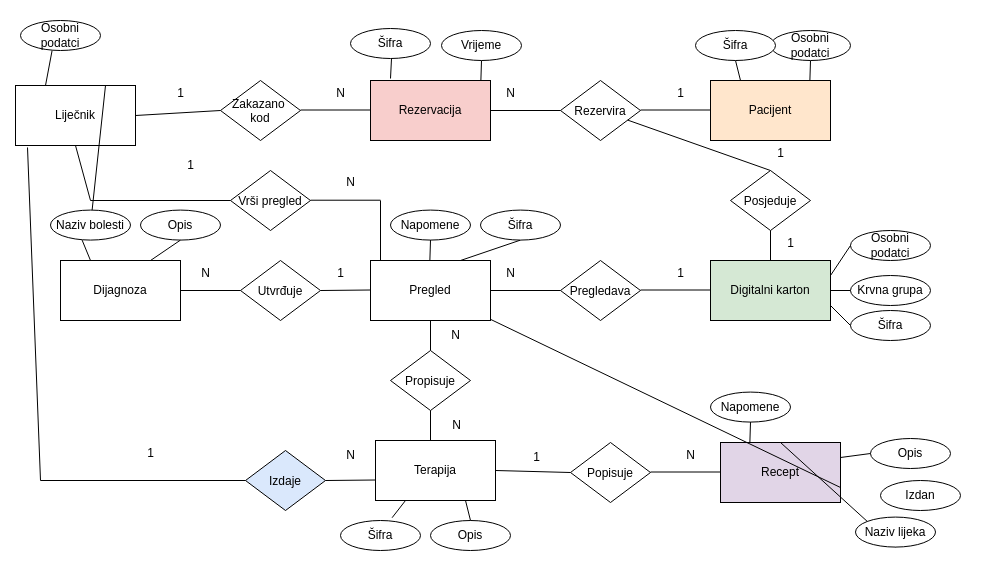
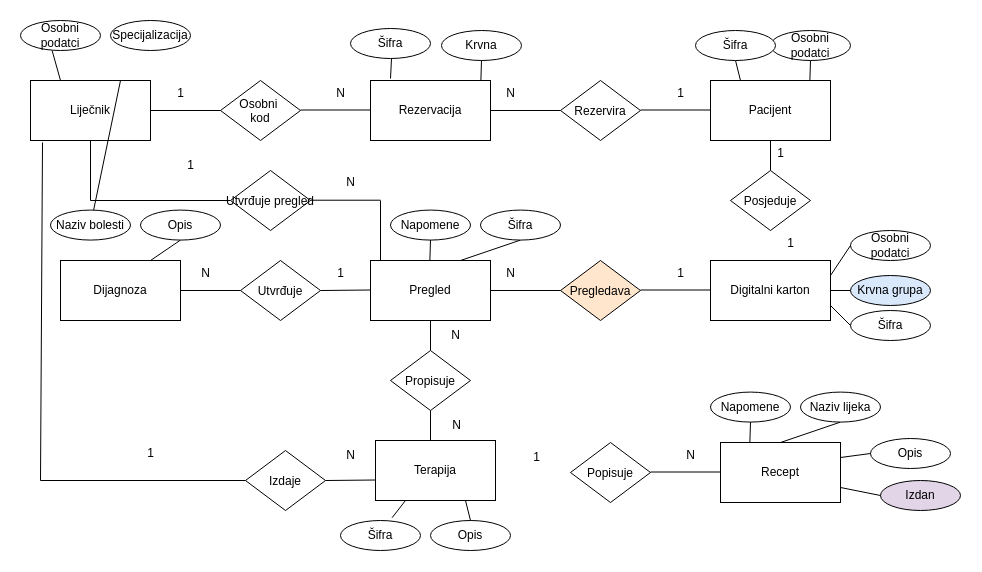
node "Specijalizacija": added
node "Vrijeme": label "Vrijeme" -> "Krvna"
node "Zakazano kod": label "Zakazano kod" -> "Osobni kod"
node "Rezervacija": fillcolor #f8cecc -> #ffffff
node "Pacijent": fillcolor #ffe6cc -> #ffffff
node "Liječnik": moved (76, 116) -> (91, 111)
edge "Rezervira" -- "Posjeduje": now "Pacijent" -- "Posjeduje"
node "Vrši pregled": label "Vrši pregled" -> "Utvrđuje pregled"
edge "Posjeduje" -- "Digitalni karton": removed
edge "Naziv bolesti" -- "Dijagnoza": removed
node "Pregledava": fillcolor #ffffff -> #ffe6cc
node "Digitalni karton": fillcolor #d5e8d4 -> #ffffff
node "Krvna grupa": fillcolor #ffffff -> #dae8fc
edge "Pregled" -- "Recept": now "Izdan" -- "Recept"
edge "Terapija" -- "Popisuje": removed
node "Recept": fillcolor #e1d5e7 -> #ffffff
node "Izdaje": fillcolor #dae8fc -> #ffffff
node "Izdan": fillcolor #ffffff -> #e1d5e7
node "Naziv lijeka": moved (896, 532) -> (841, 407)
